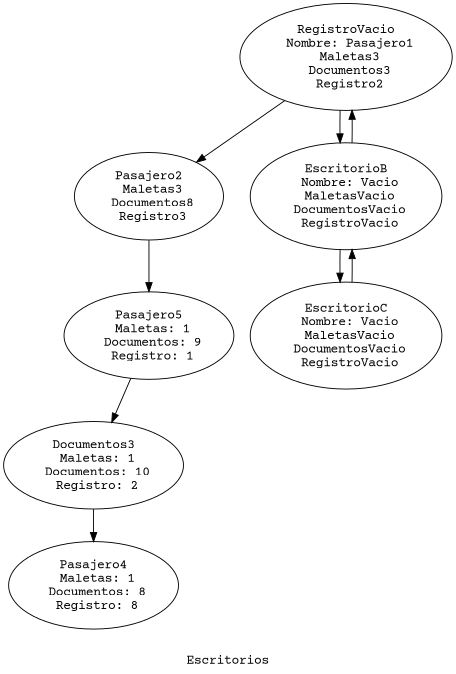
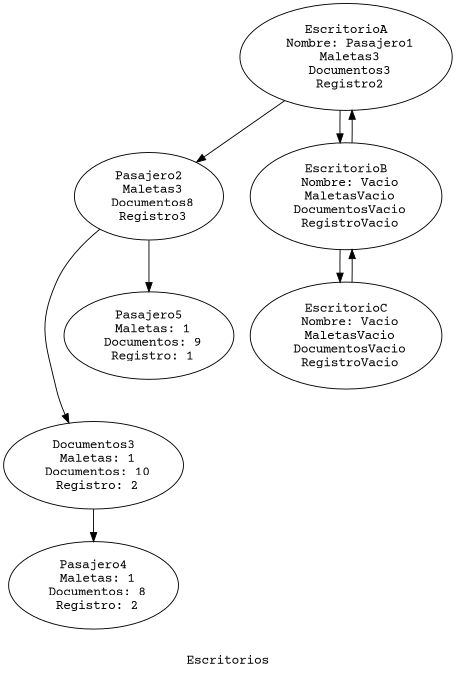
node "RegistroVacio Nombre: Pasajero1 Maletas3 Documentos3 Registro2": label "RegistroVacio Nombre: Pasajero1 Maletas3 Documentos3 Registro2" -> "EscritorioA Nombre: Pasajero1 Maletas3 Documentos3 Registro2"
edge "Pasajero5 Maletas: 1 Documentos: 9 Registro: 1" -> "Documentos3 Maletas: 1 Documentos: 10 Registro: 2": now "Pasajero2 Maletas3 Documentos8 Registro3" -> "Documentos3 Maletas: 1 Documentos: 10 Registro: 2"
node "Pasajero4 Maletas: 1 Documentos: 8 Registro: 8": label "Pasajero4 Maletas: 1 Documentos: 8 Registro: 8" -> "Pasajero4 Maletas: 1 Documentos: 8 Registro: 2"
